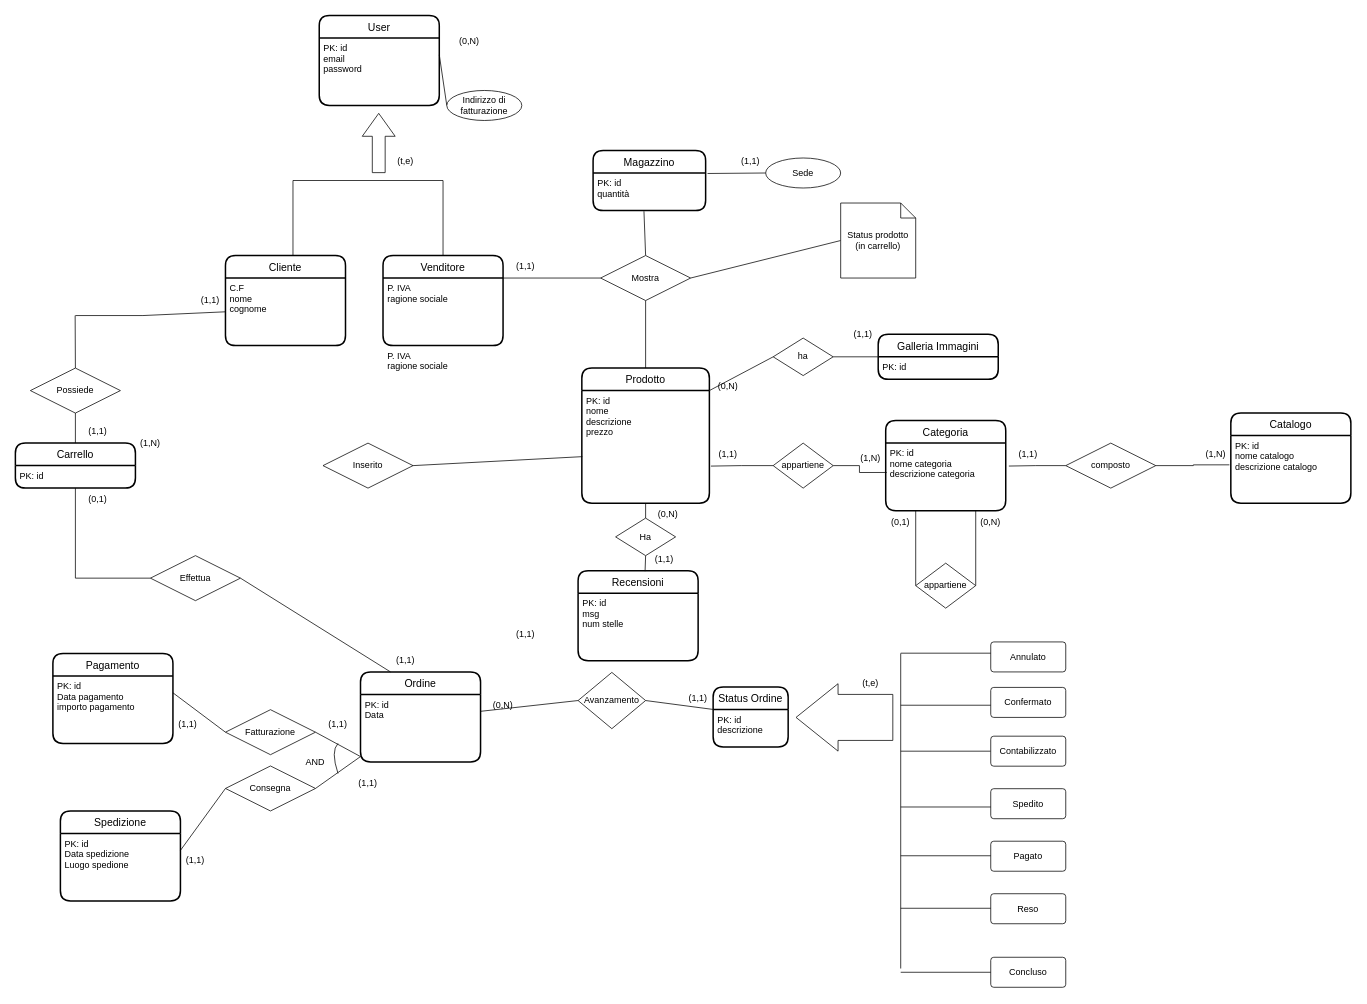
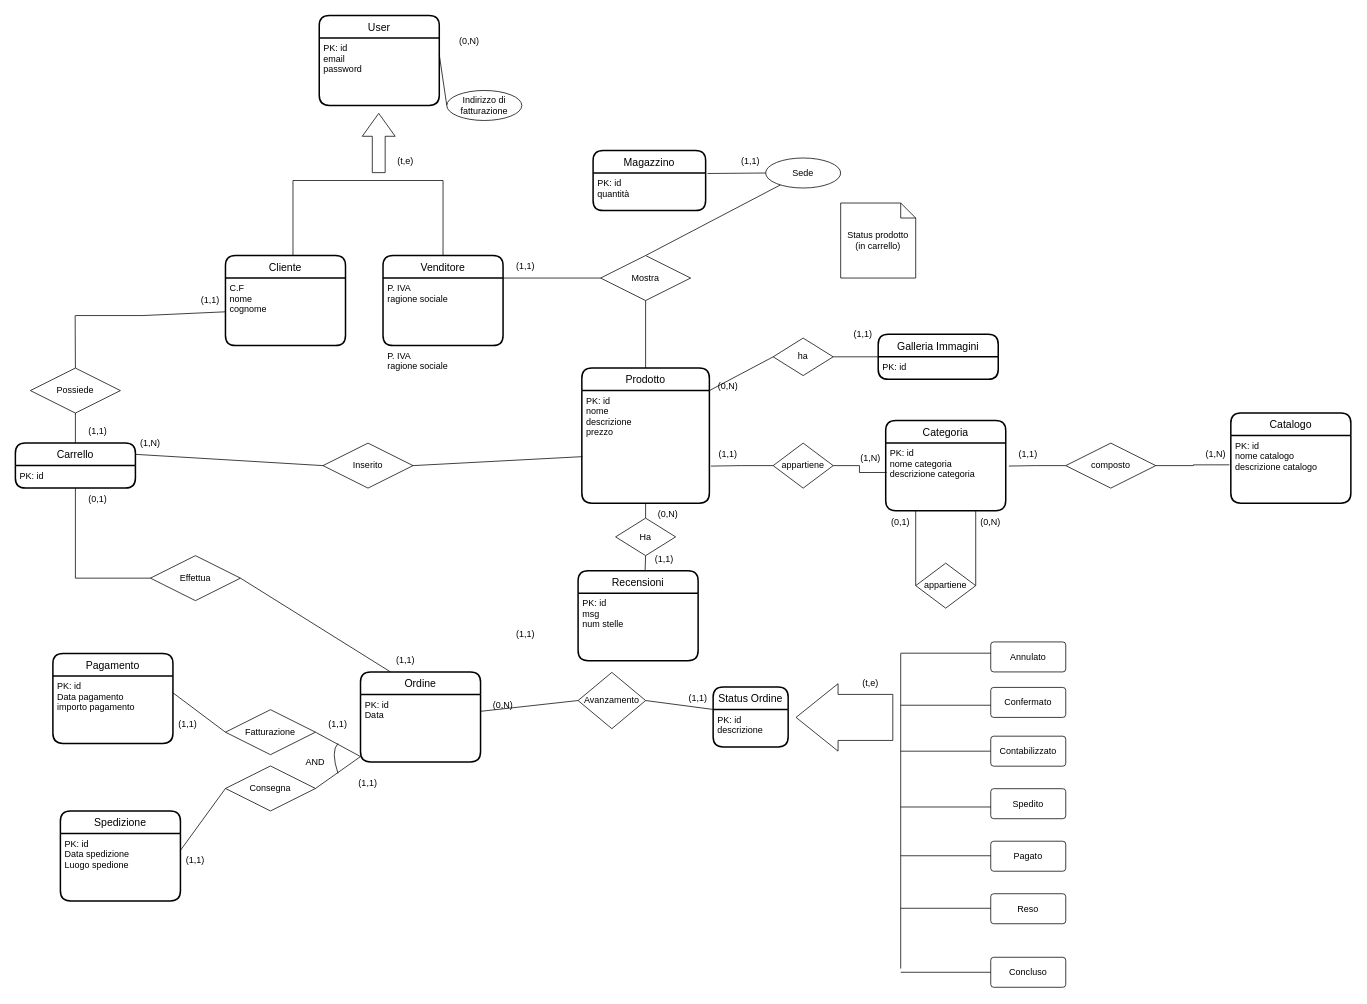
edge "PK: id quantità" -- "Mostra": now "Sede" -- "Mostra"
edge "Status prodotto (in carrello)" -- "Mostra": removed
edge "Carrello" -- "Inserito": added
